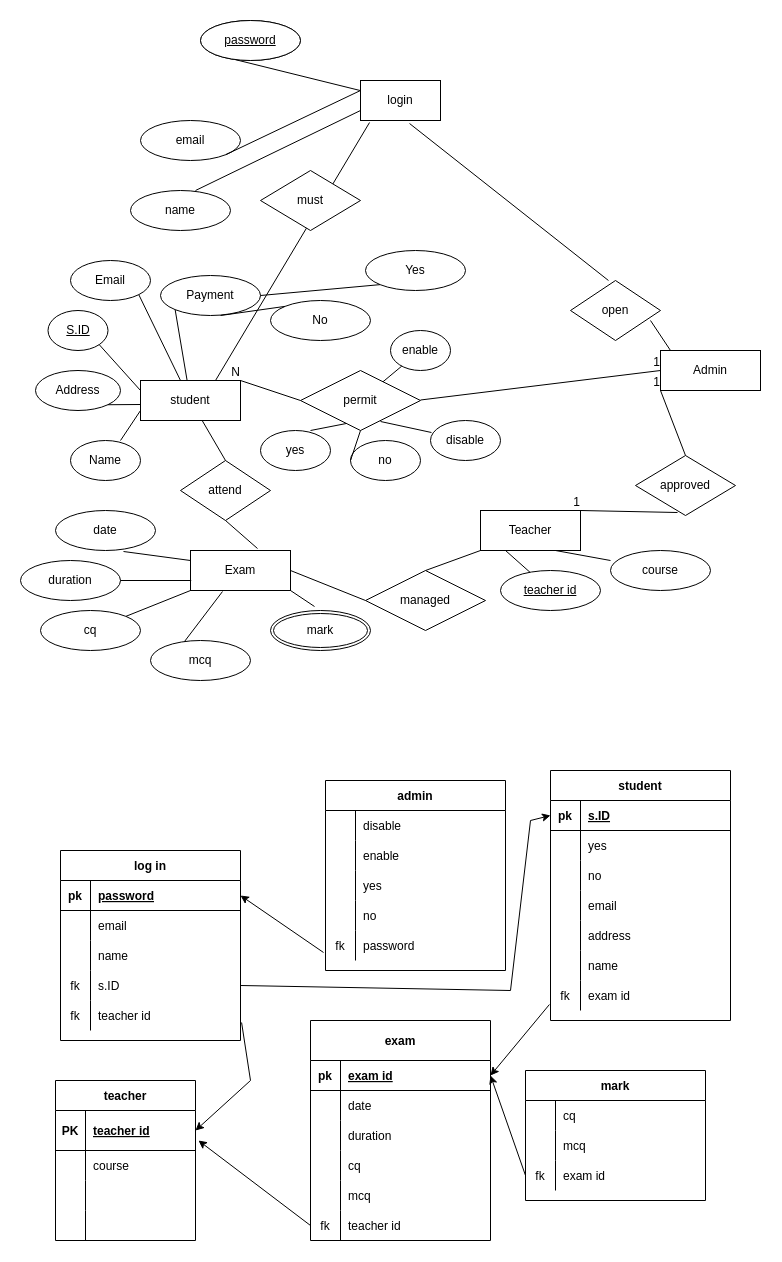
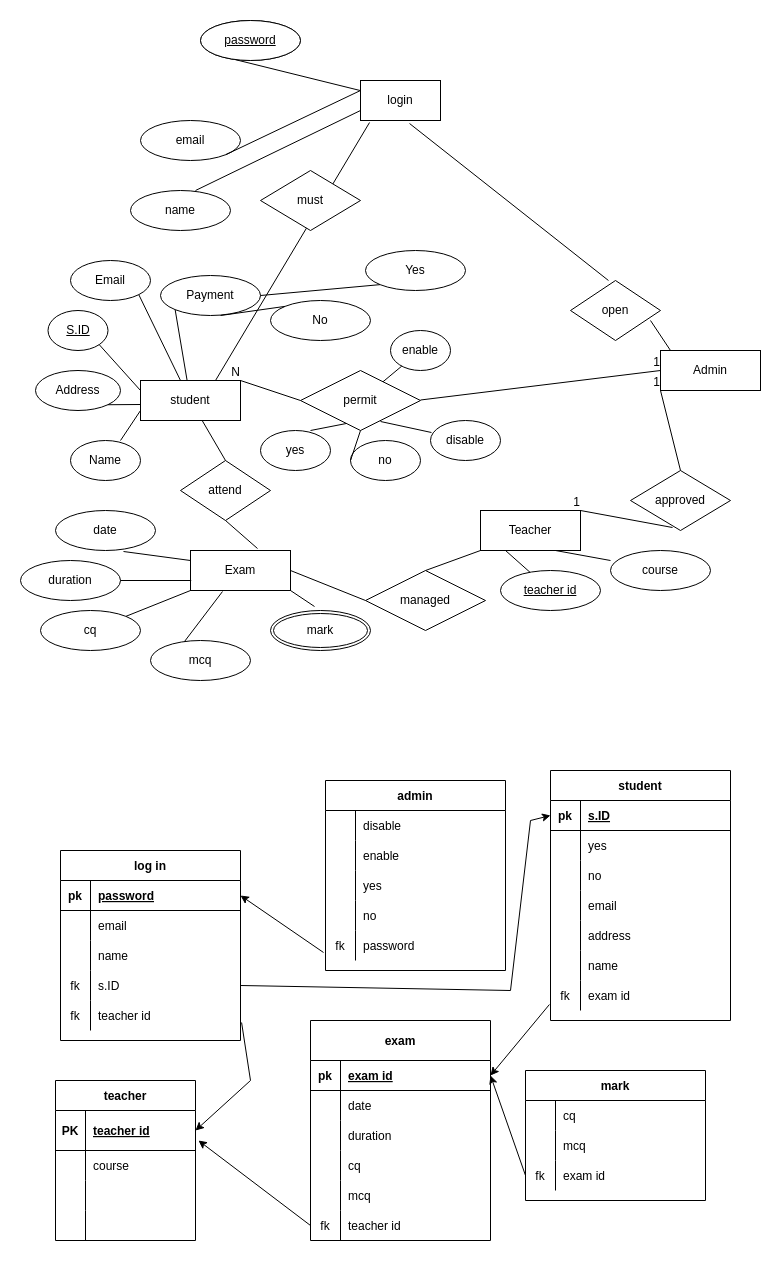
node "approved": moved (686, 486) -> (681, 501)
